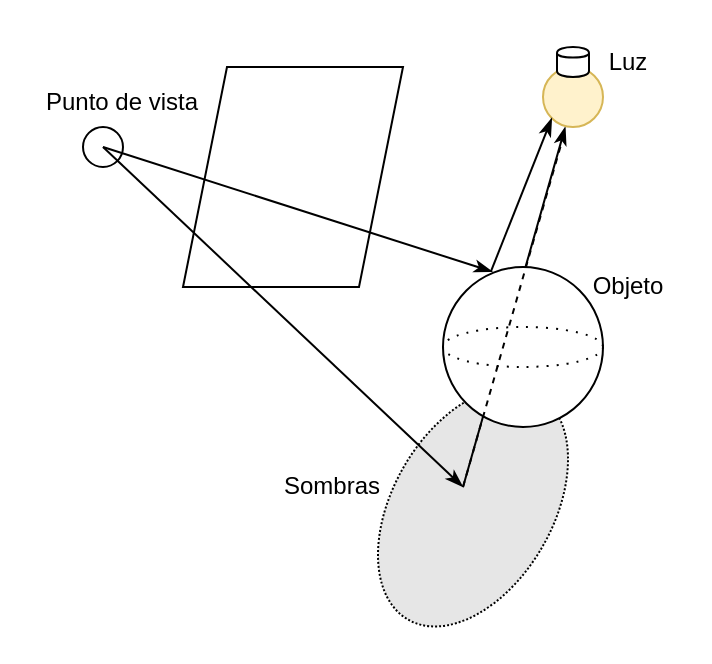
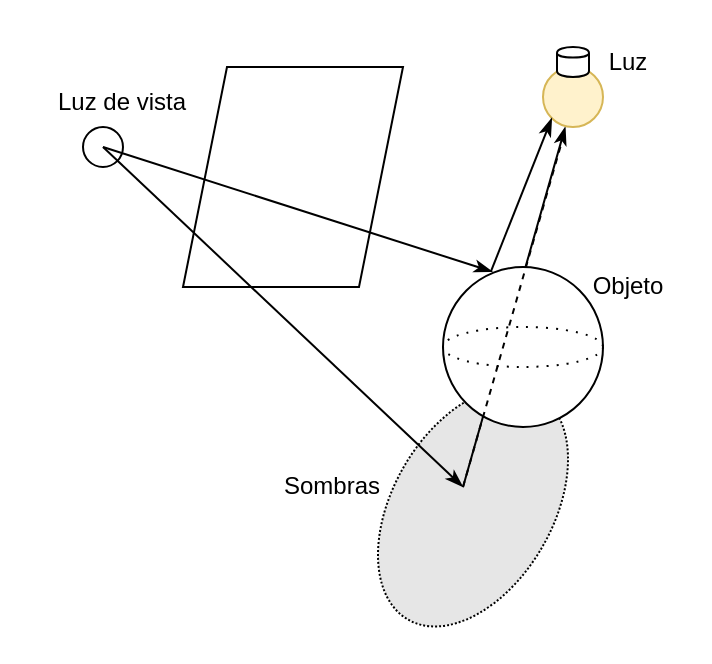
node "Punto de vista": label "Punto de vista" -> "Luz de vista"
